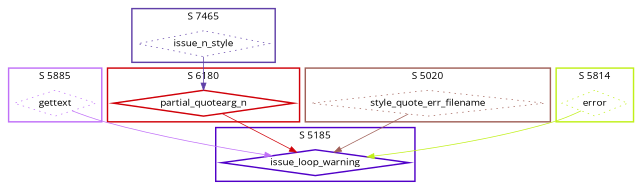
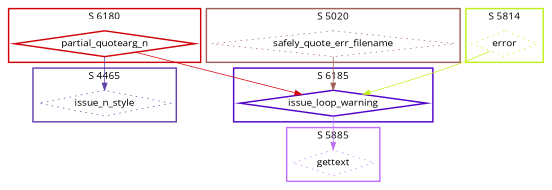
cluster "S 7465": label "S 7465" -> "S 4465"
edge "issue_n_style" -> "partial_quotearg_n": reversed
node "style_quote_err_filename": label "style_quote_err_filename" -> "safely_quote_err_filename"
cluster "S 5185": label "S 5185" -> "S 6185"
edge "gettext" -> "issue_loop_warning": reversed
